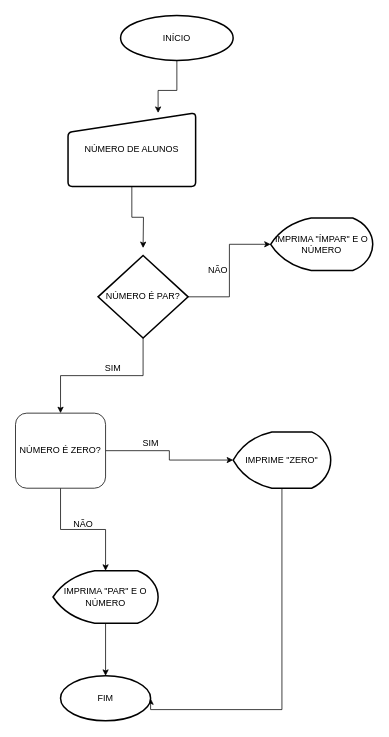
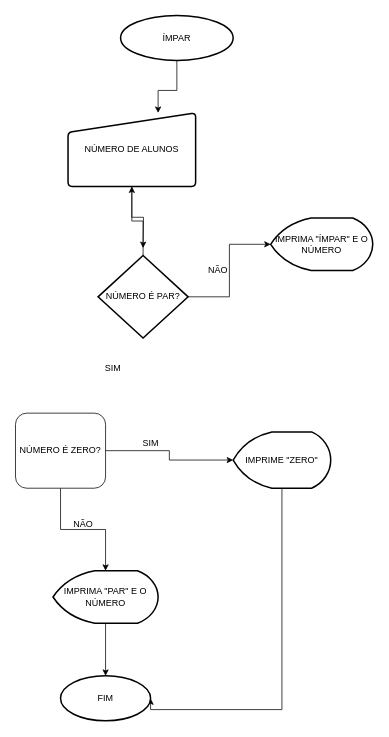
node "INÍCIO": label "INÍCIO" -> "ÍMPAR"
edge "NÚMERO É PAR?" -> "NÚMERO É ZERO?": now "NÚMERO É PAR?" -> "NÚMERO DE ALUNOS"
